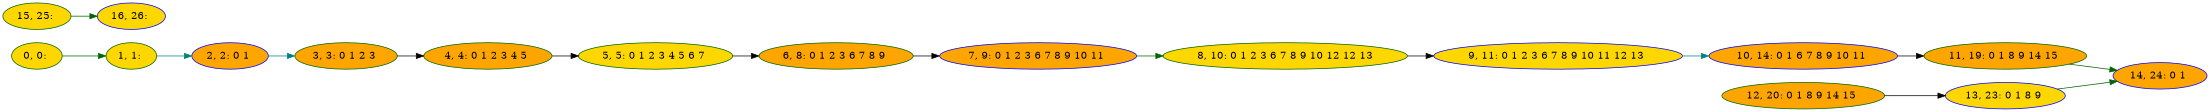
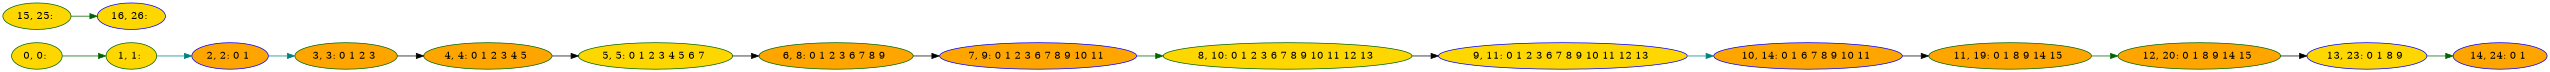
node "8, 10: 0 1 2 3 6 7 8 9 10 12 12 13": label "8, 10: 0 1 2 3 6 7 8 9 10 12 12 13" -> "8, 10: 0 1 2 3 6 7 8 9 10 11 12 13"
edge "11, 19: 0 1 8 9 14 15" -> "14, 24: 0 1": now "11, 19: 0 1 8 9 14 15" -> "12, 20: 0 1 8 9 14 15"
